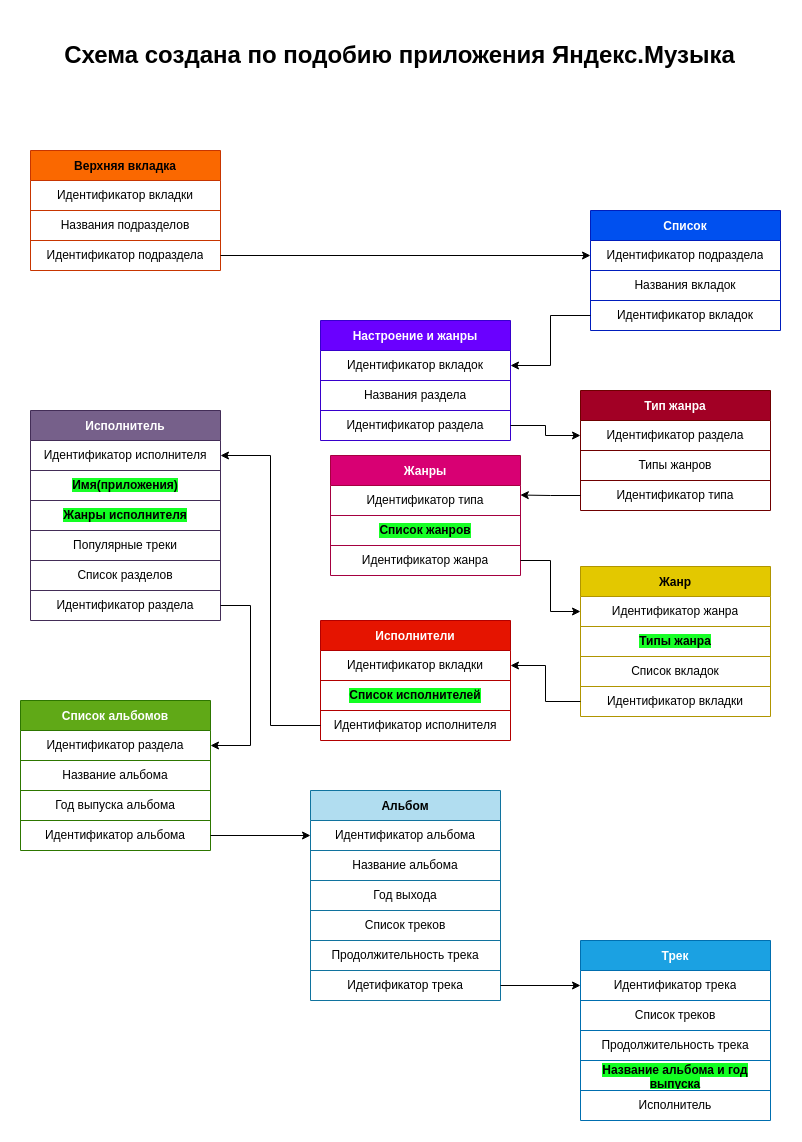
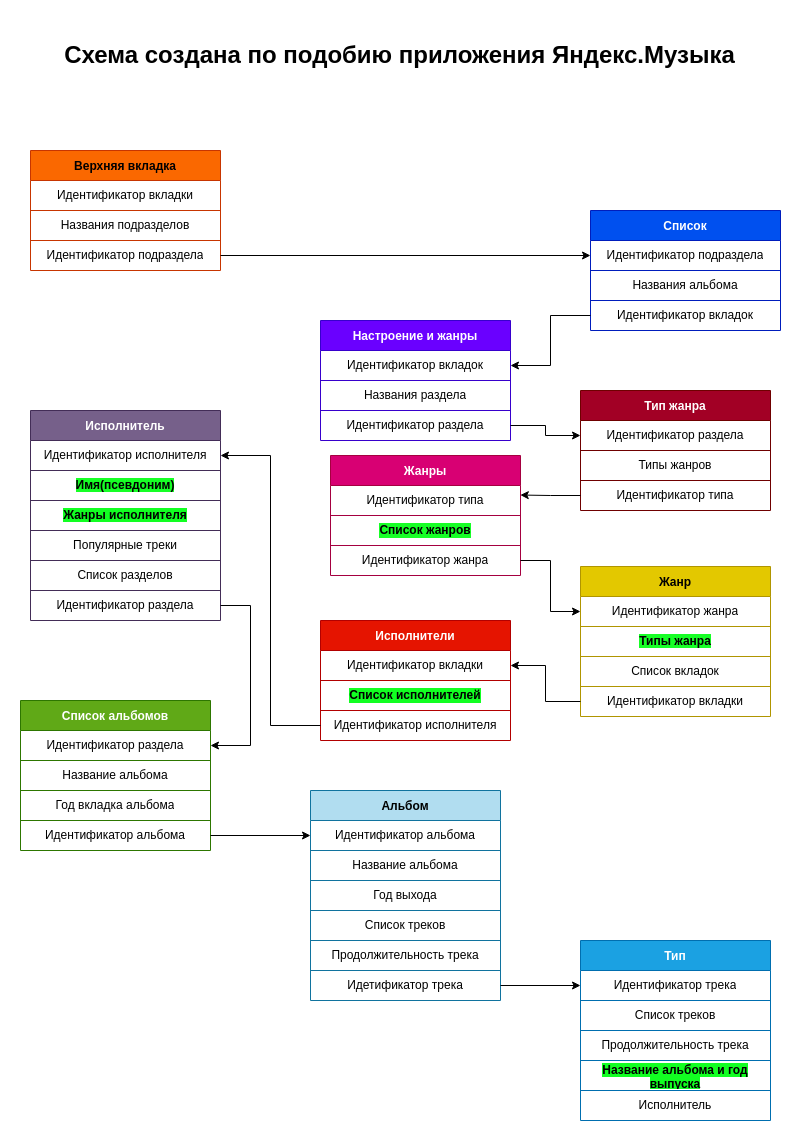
node "Названия вкладок": label "Названия вкладок" -> "Названия альбома"
node "Имя(приложения)": label "Имя(приложения)" -> "Имя(псевдоним)"
node "Год выпуска альбома": label "Год выпуска альбома" -> "Год вкладка альбома"
node "Трек": label "Трек" -> "Тип"
